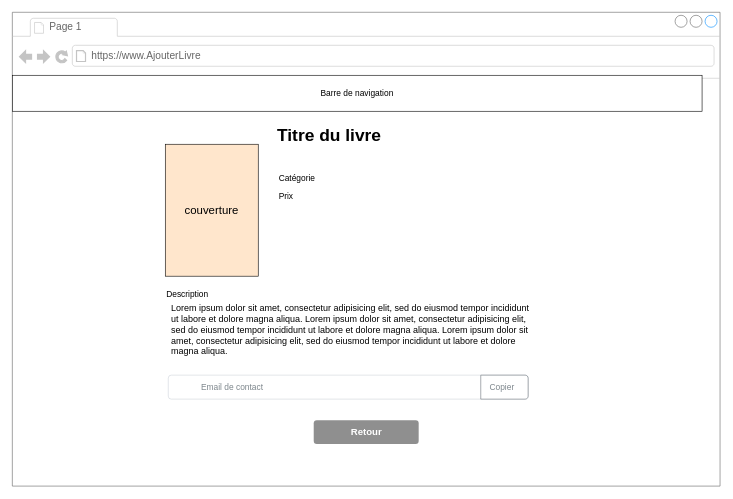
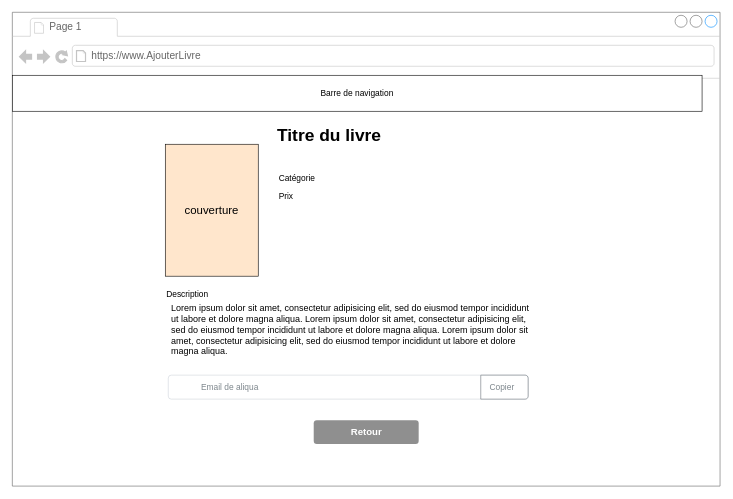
node "Email de contact": label "Email de contact" -> "Email de aliqua"
